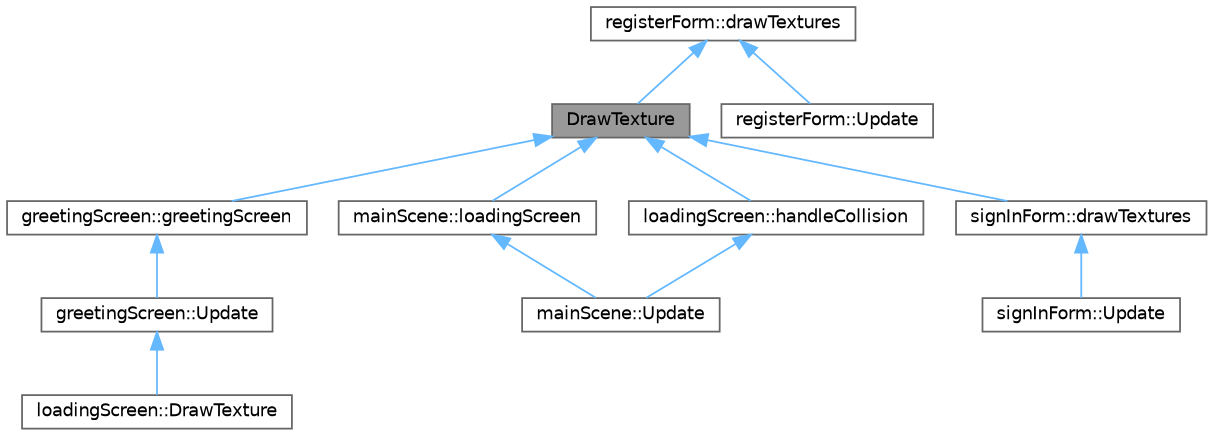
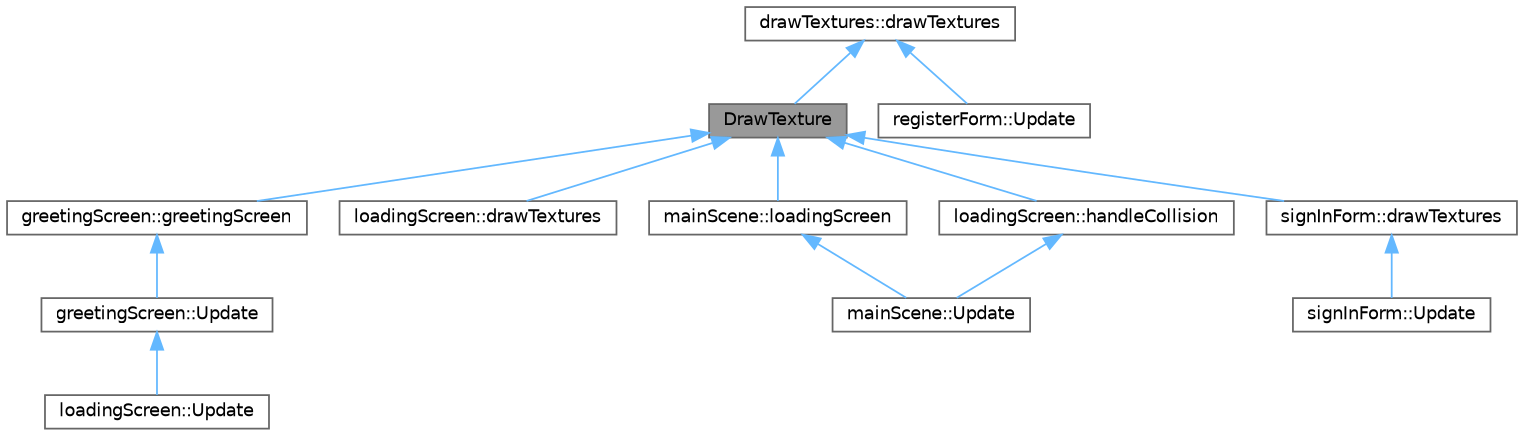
node "registerForm::drawTextures": label "registerForm::drawTextures" -> "drawTextures::drawTextures"
node "loadingScreen::drawTextures": added
node "loadingScreen::DrawTexture": label "loadingScreen::DrawTexture" -> "loadingScreen::Update"
